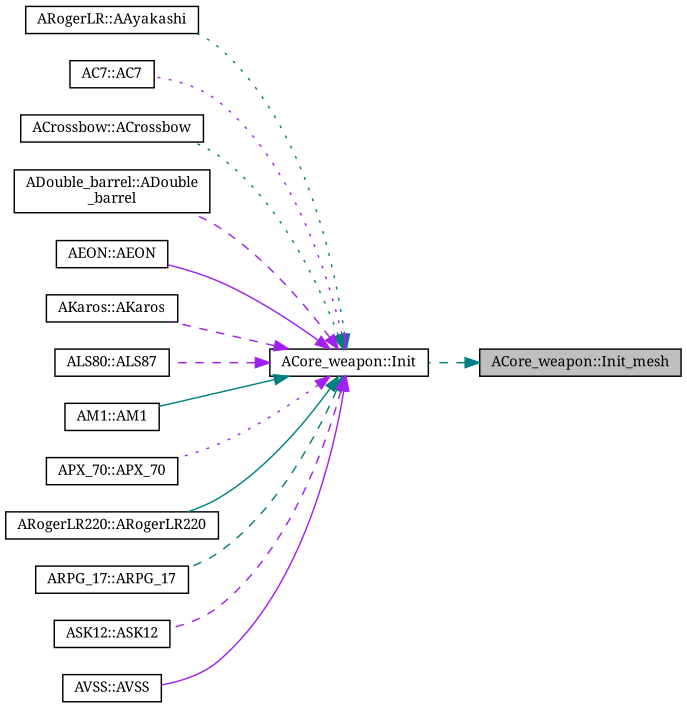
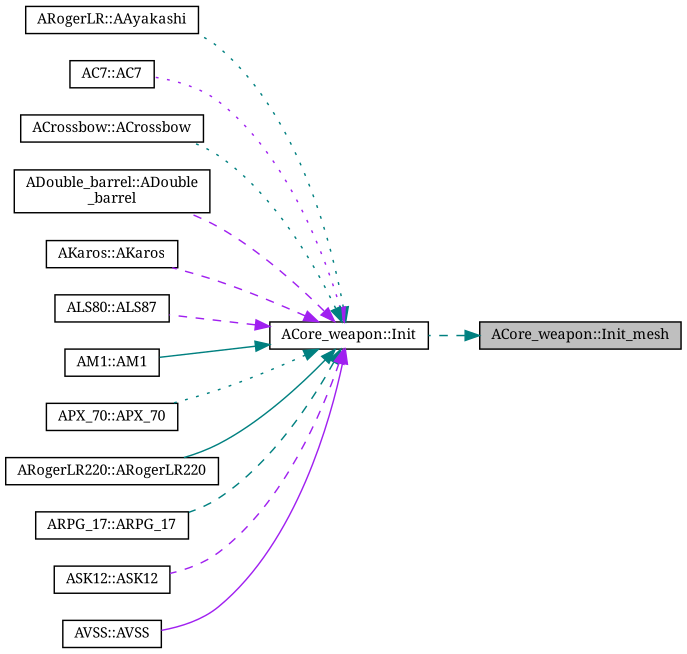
node "AEON::AEON": removed
edge "APX_70::APX_70" -> "ACore_weapon::Init": color purple -> teal
